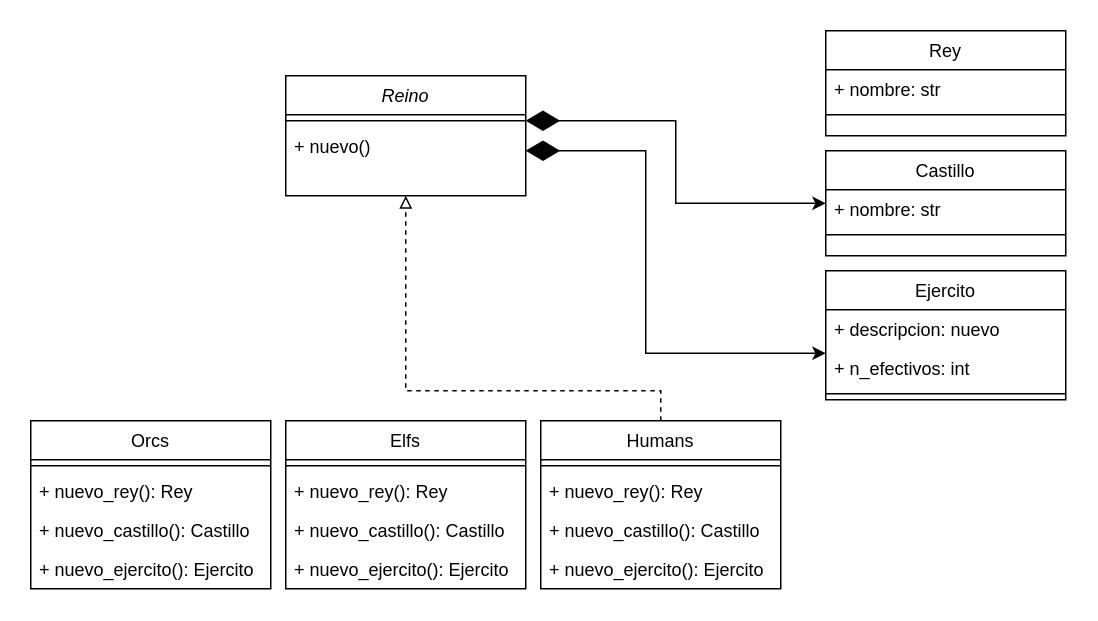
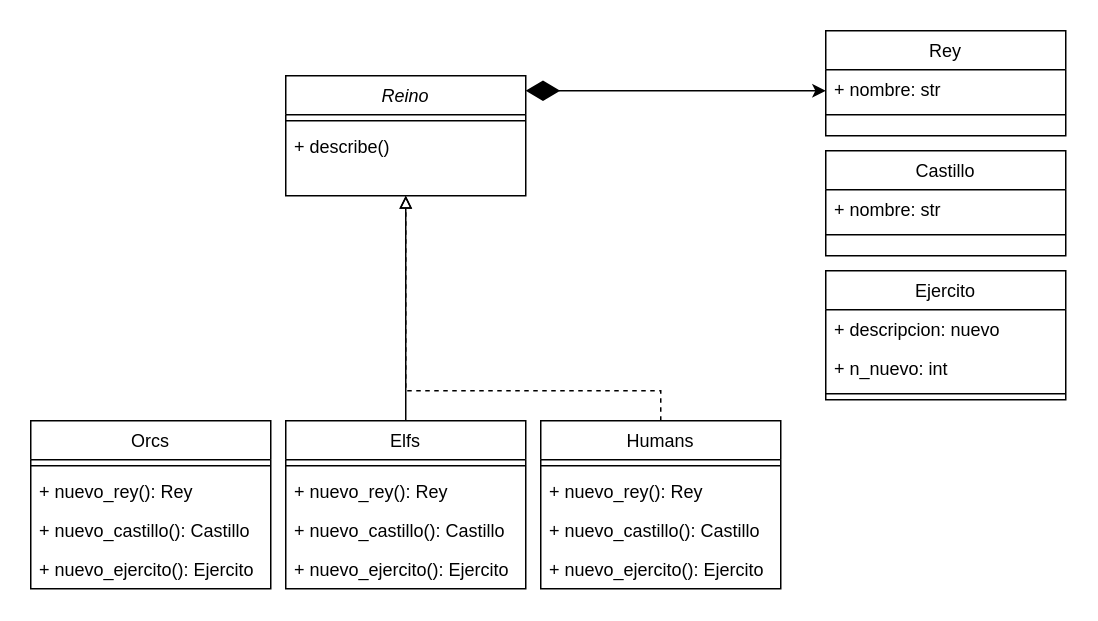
edge "Rey" -- "Reino": added
node "+ nuevo()": label "+ nuevo()" -> "+ describe()"
edge "Reino" -- "Castillo": removed
edge "Reino" -- "Ejercito": removed
node "+ n_efectivos: int": label "+ n_efectivos: int" -> "+ n_nuevo: int"
edge "Elfs" -> "Reino": added
